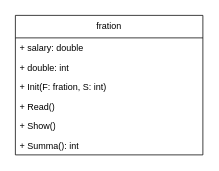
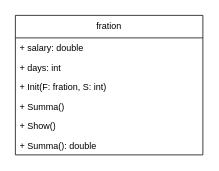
node "+ double: int": label "+ double: int" -> "+ days: int"
node "+ Read()": label "+ Read()" -> "+ Summa()"
node "+ Summa(): int": label "+ Summa(): int" -> "+ Summa(): double"
